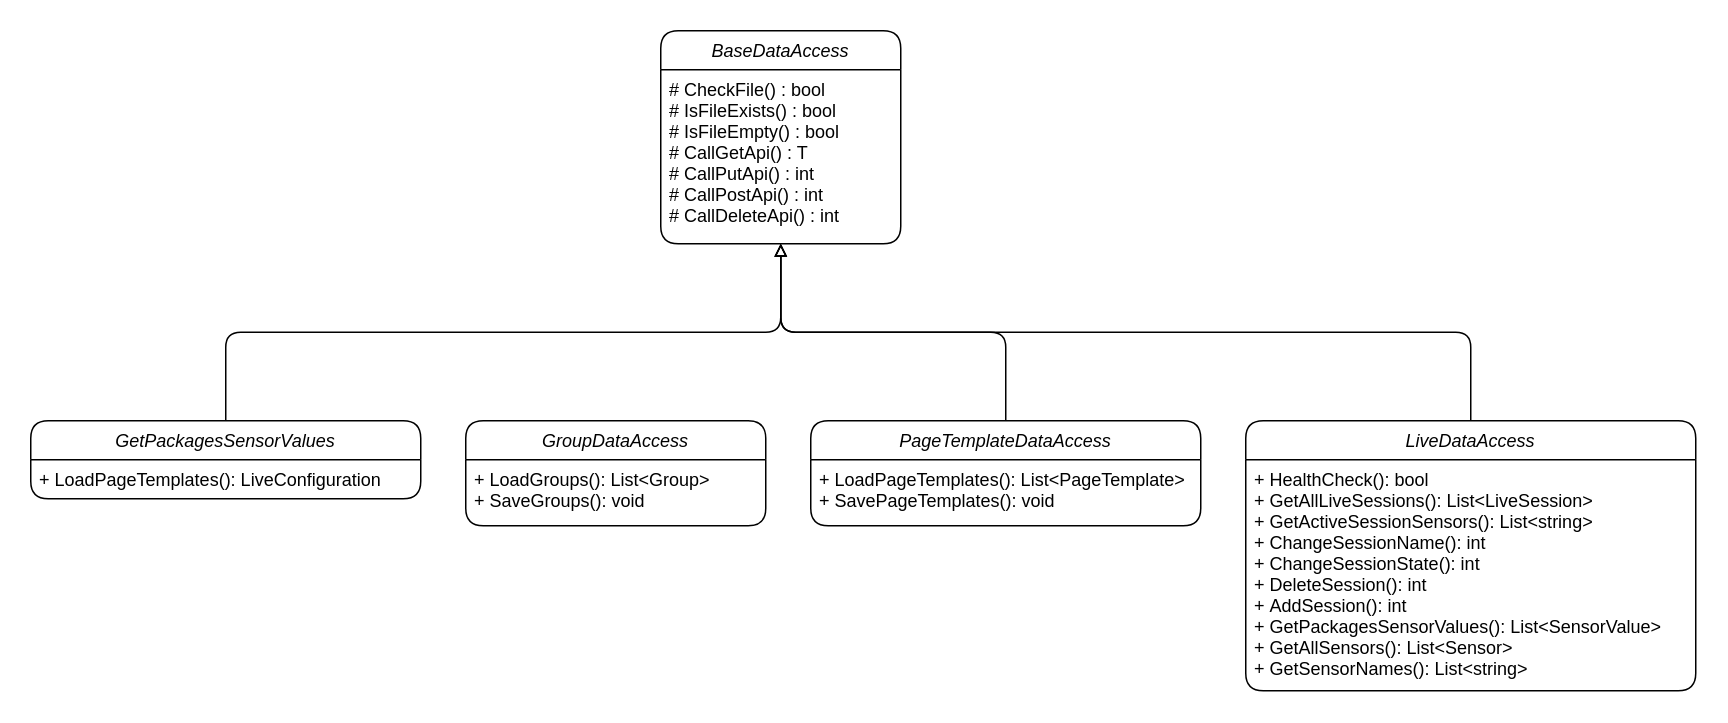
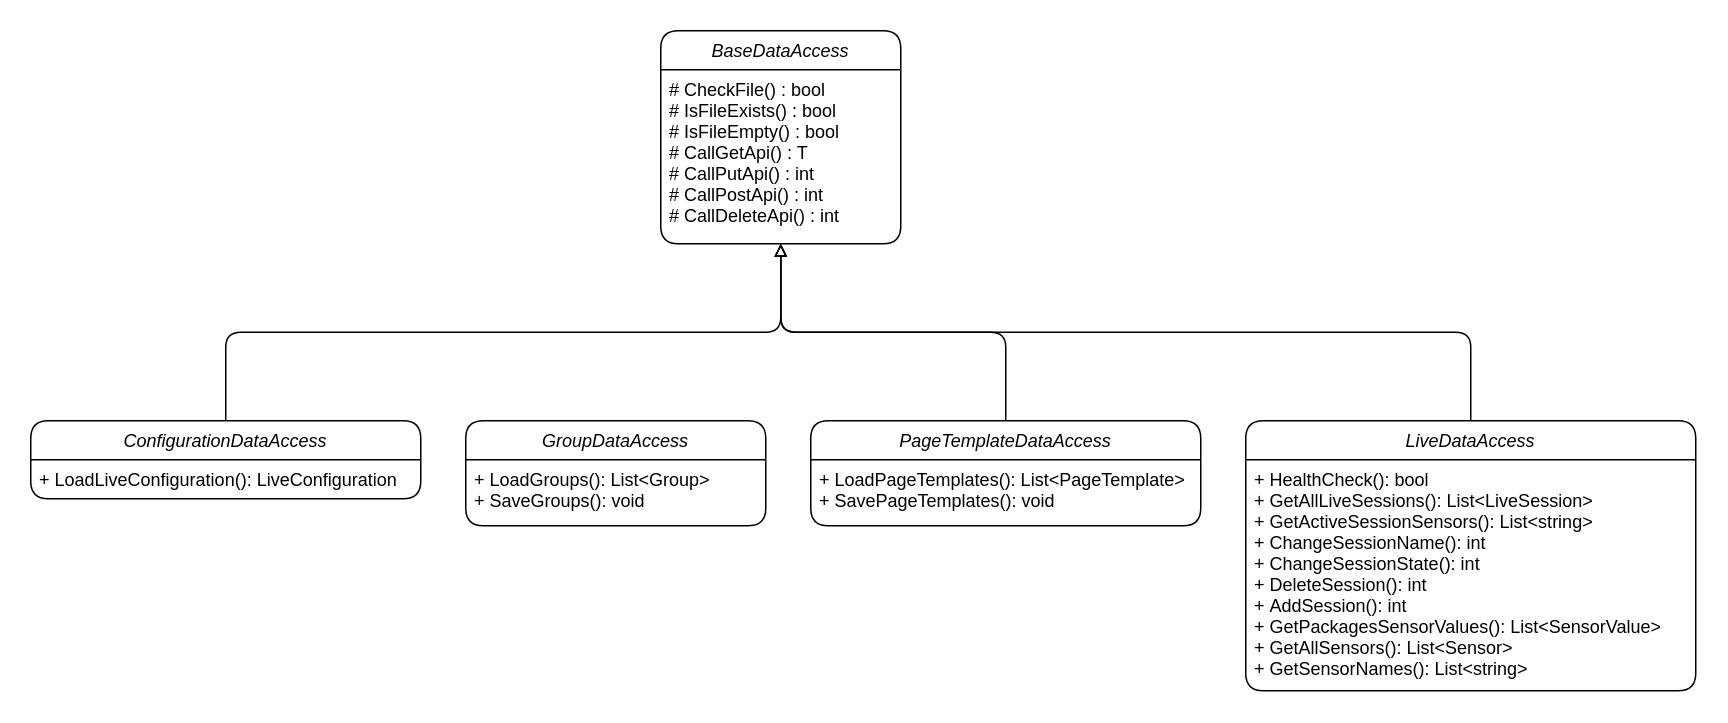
node "GetPackagesSensorValues": label "GetPackagesSensorValues" -> "ConfigurationDataAccess"
node "+ LoadPageTemplates(): LiveConfiguration": label "+ LoadPageTemplates(): LiveConfiguration" -> "+ LoadLiveConfiguration(): LiveConfiguration"
